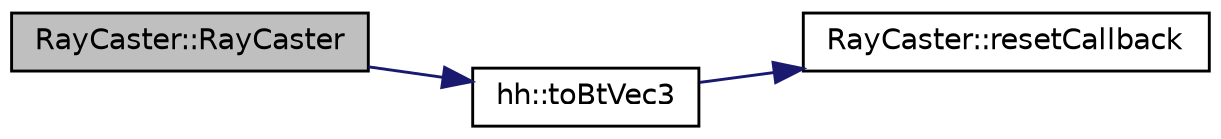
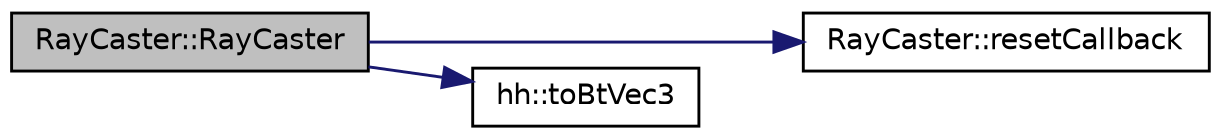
edge "hh::toBtVec3" -> "RayCaster::resetCallback": now "RayCaster::RayCaster" -> "RayCaster::resetCallback"
